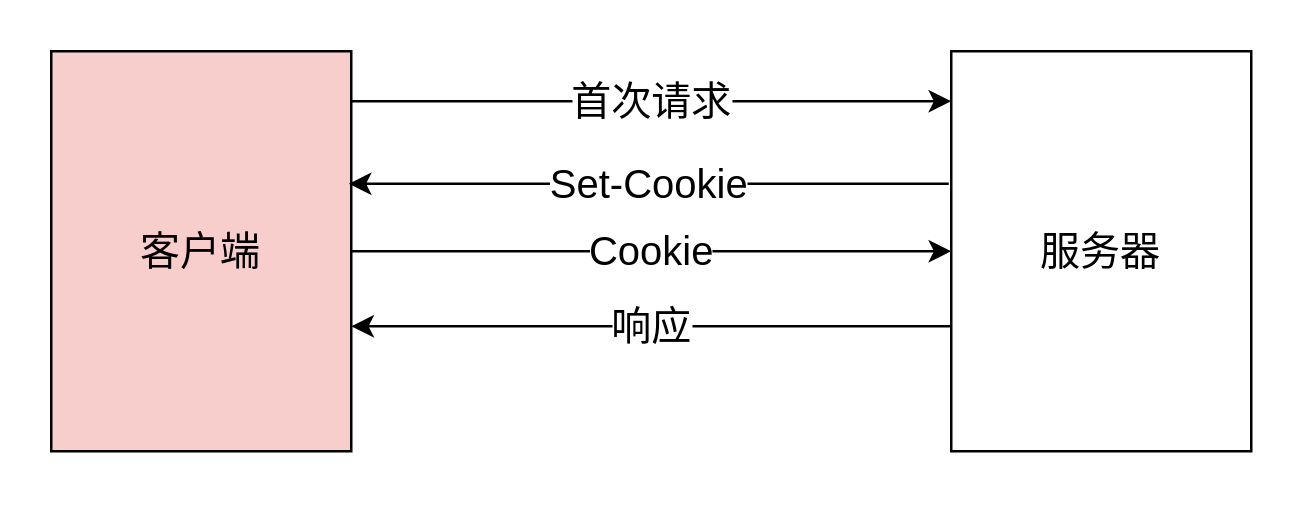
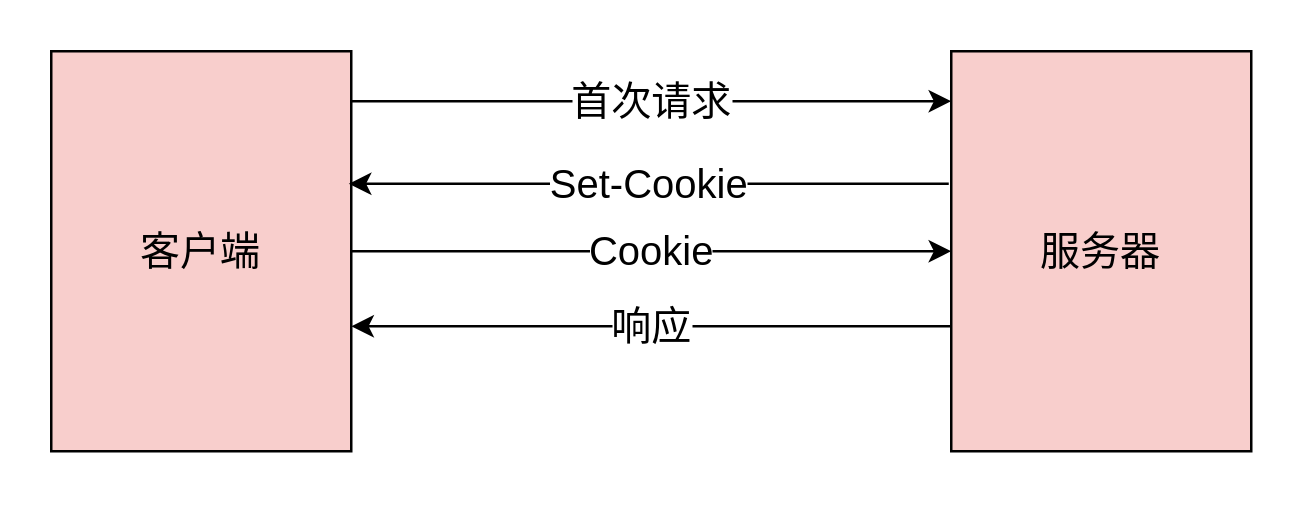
node "服务器": fillcolor #ffffff -> #f8cecc
